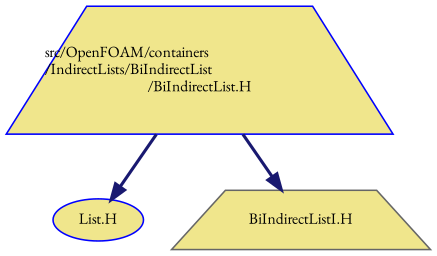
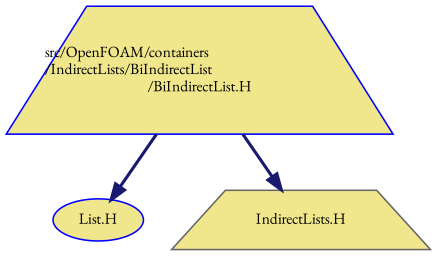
node "BiIndirectListI.H": label "BiIndirectListI.H" -> "IndirectLists.H"
